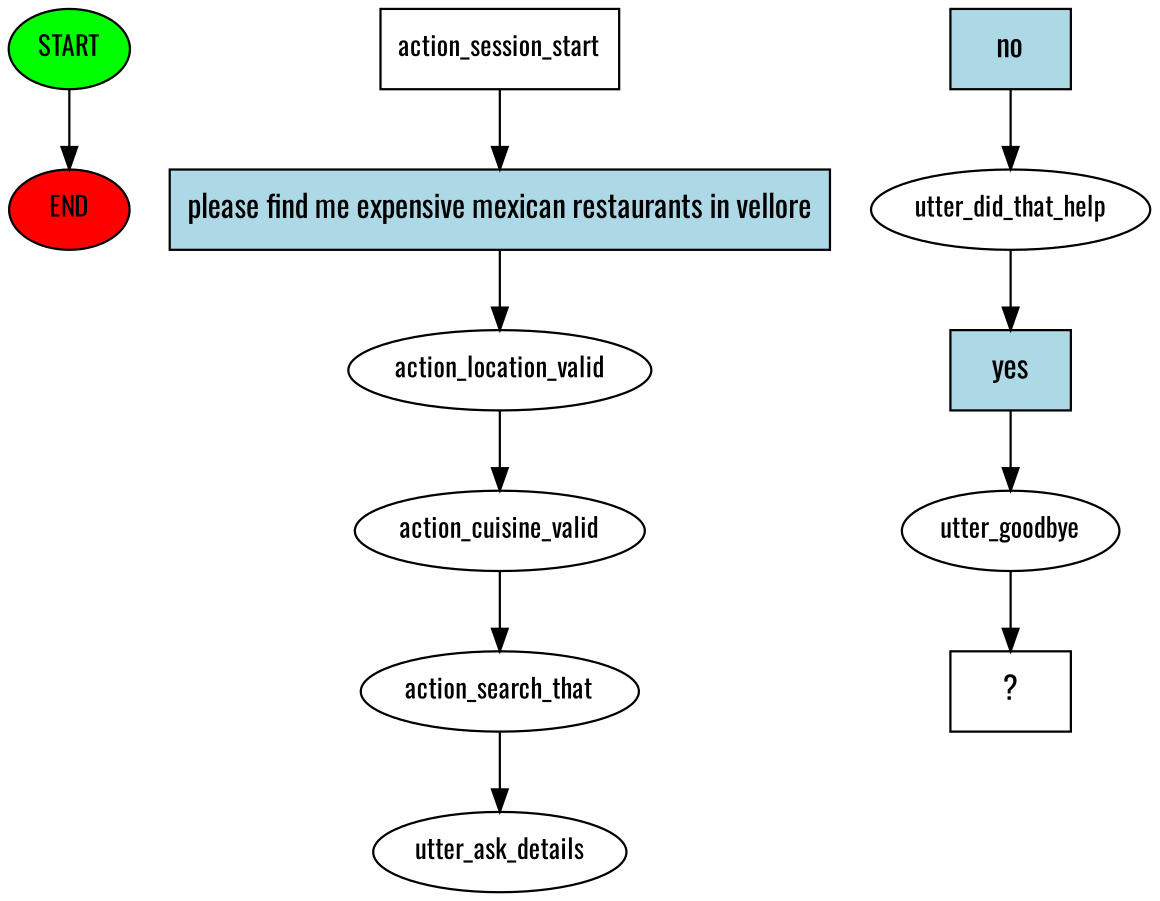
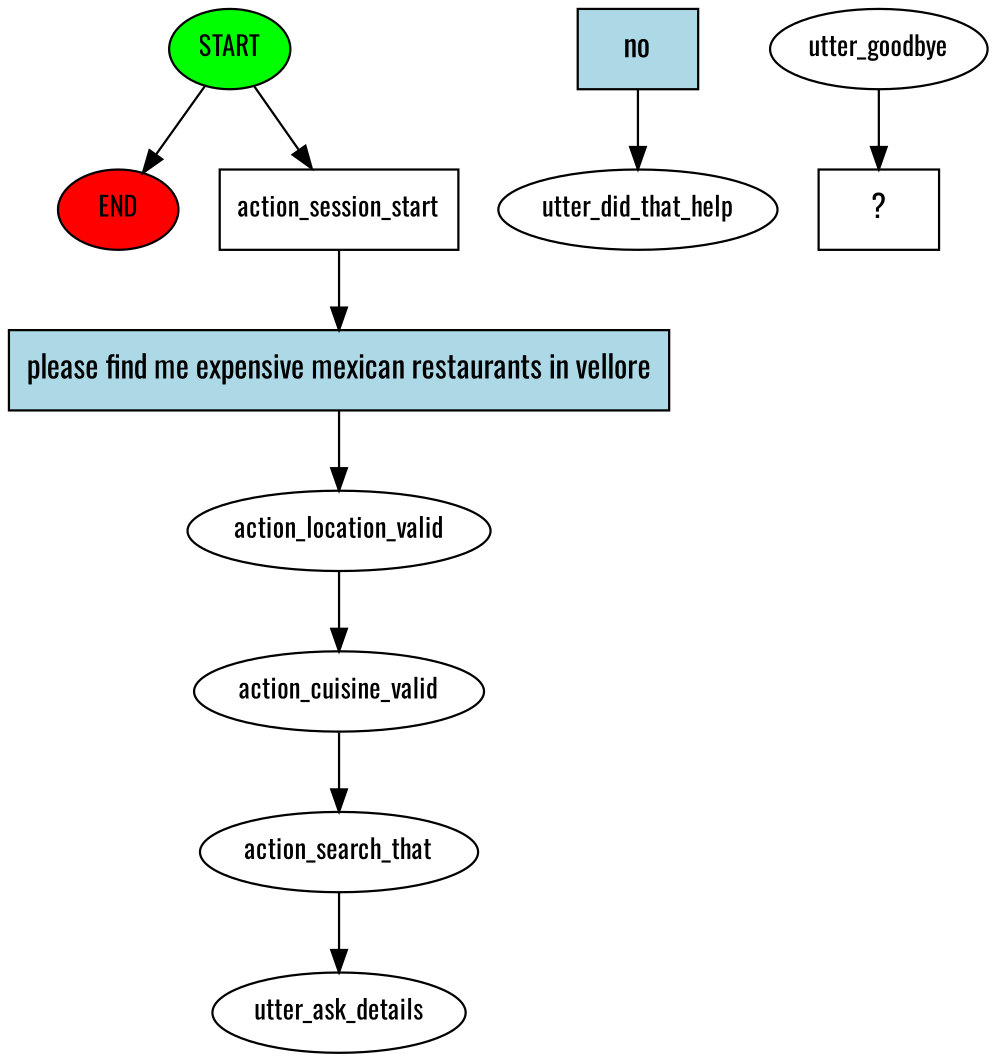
edge "START" -> "action_session_start": added
node "yes": removed
